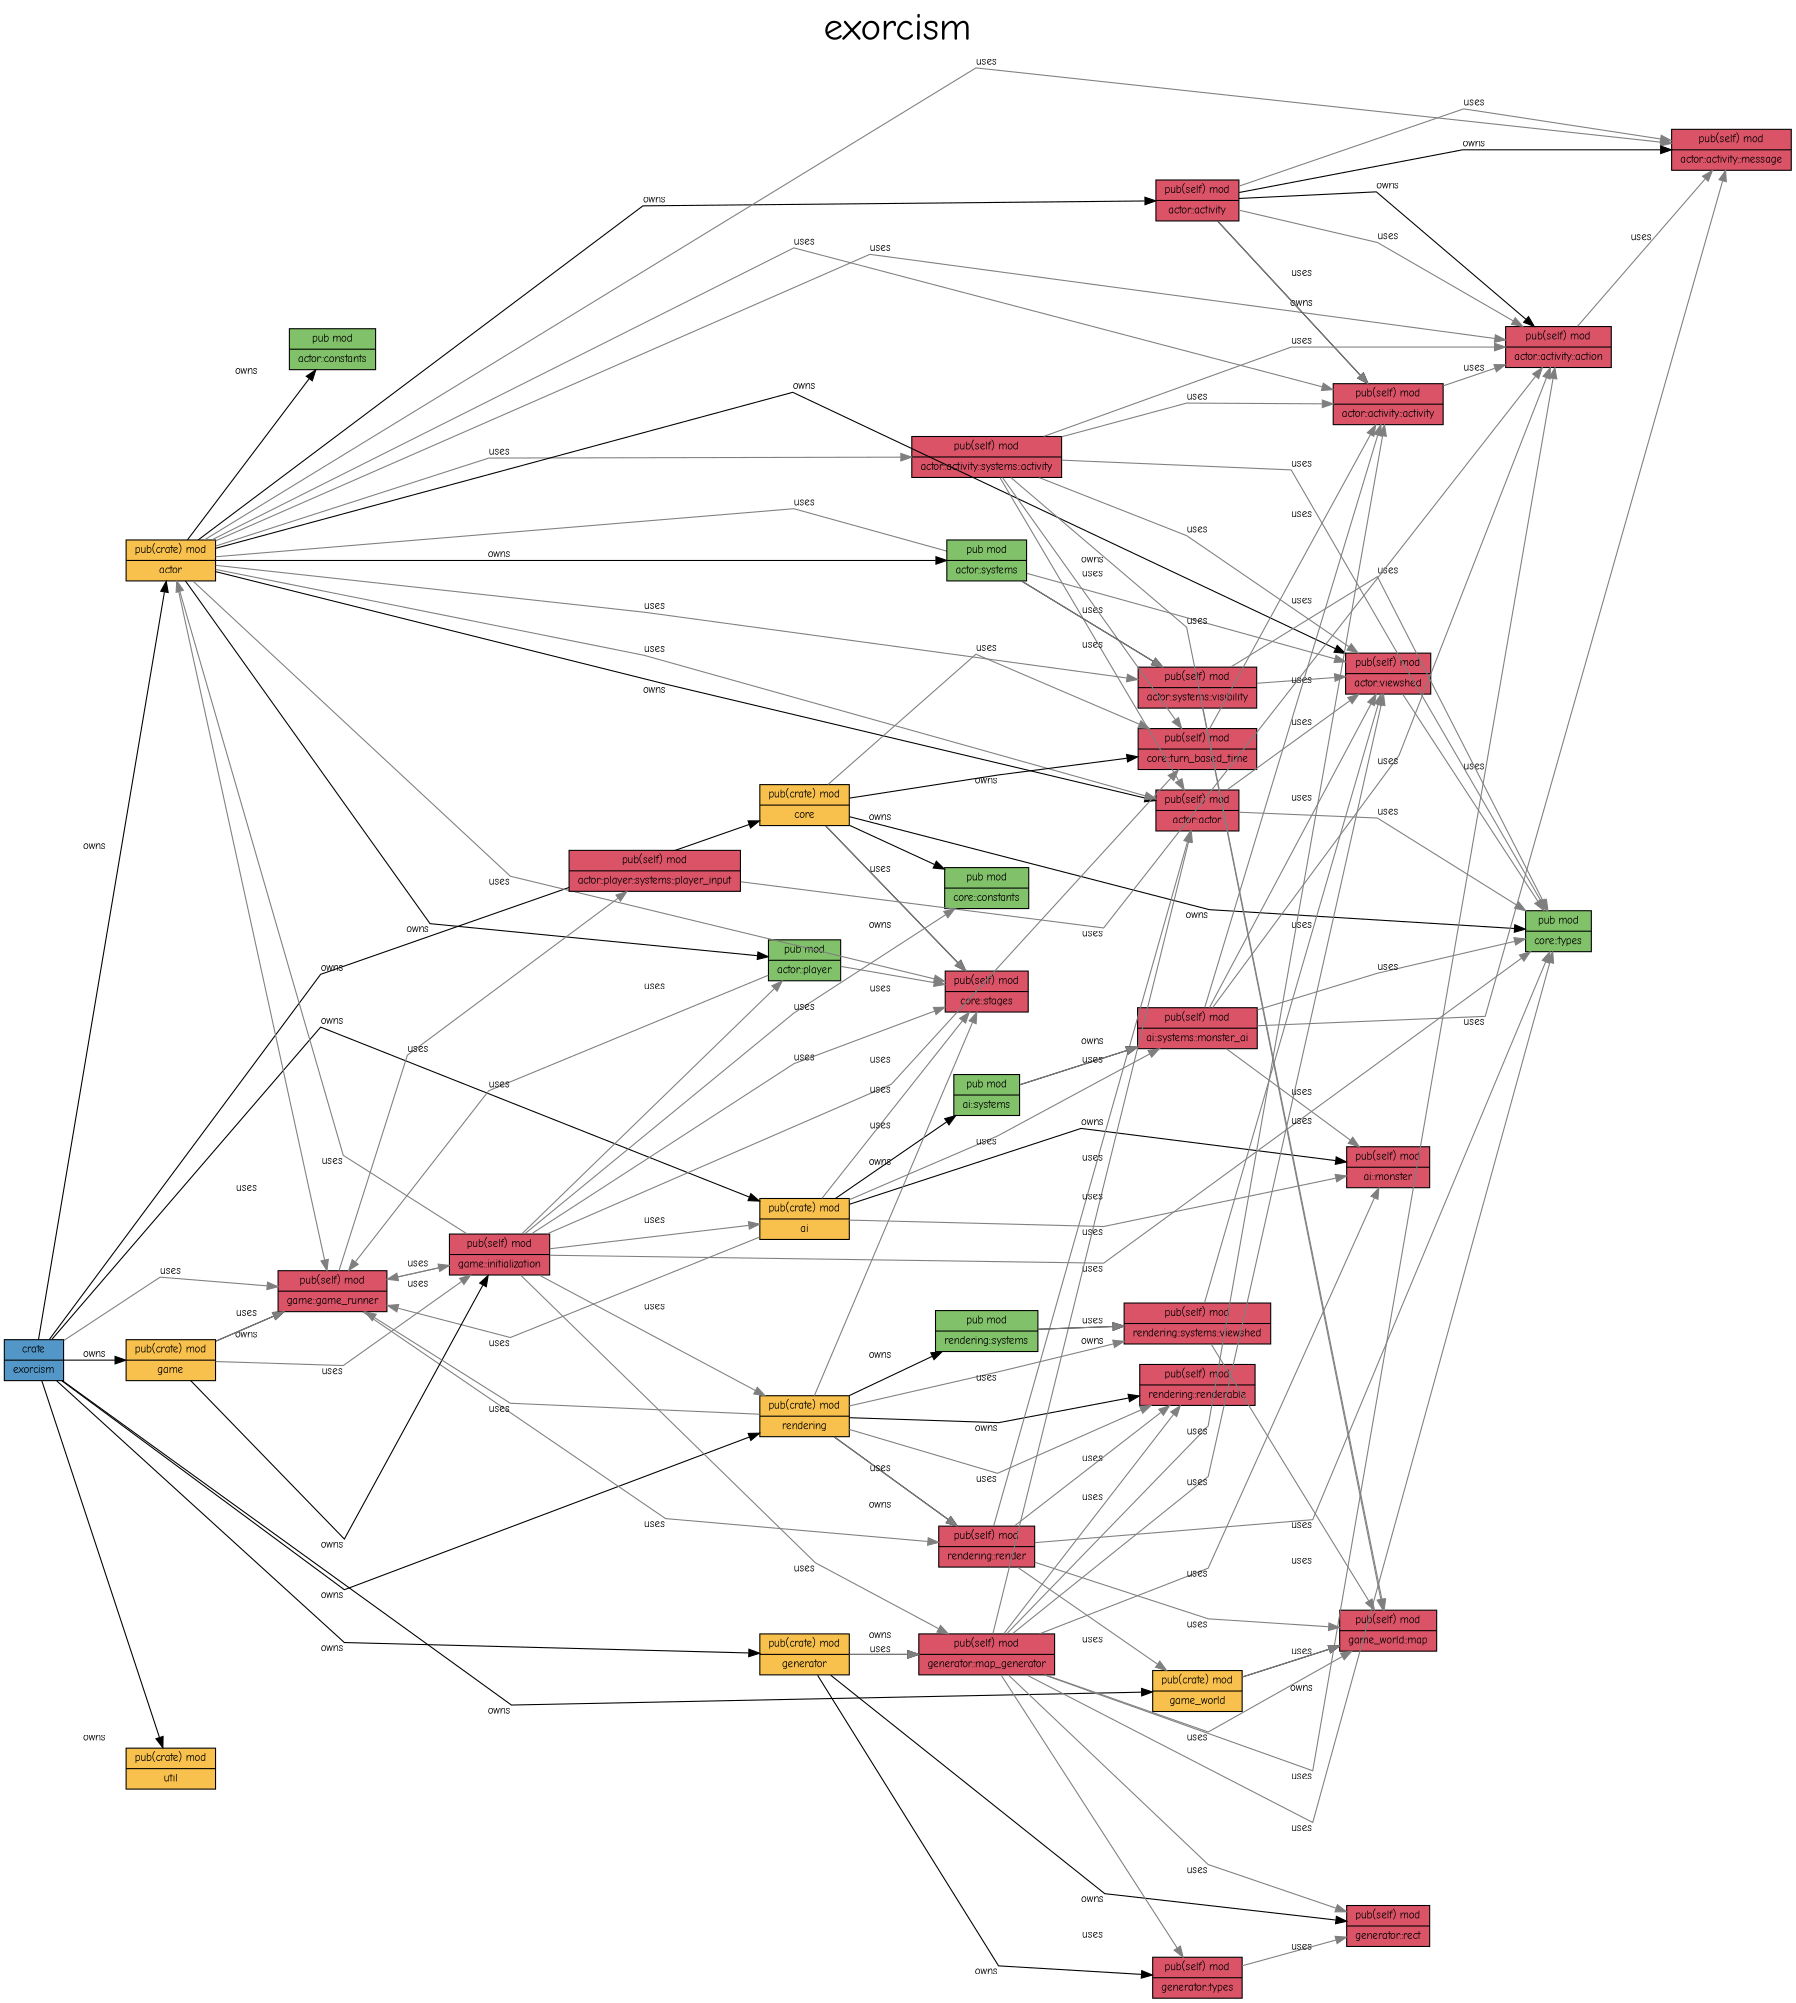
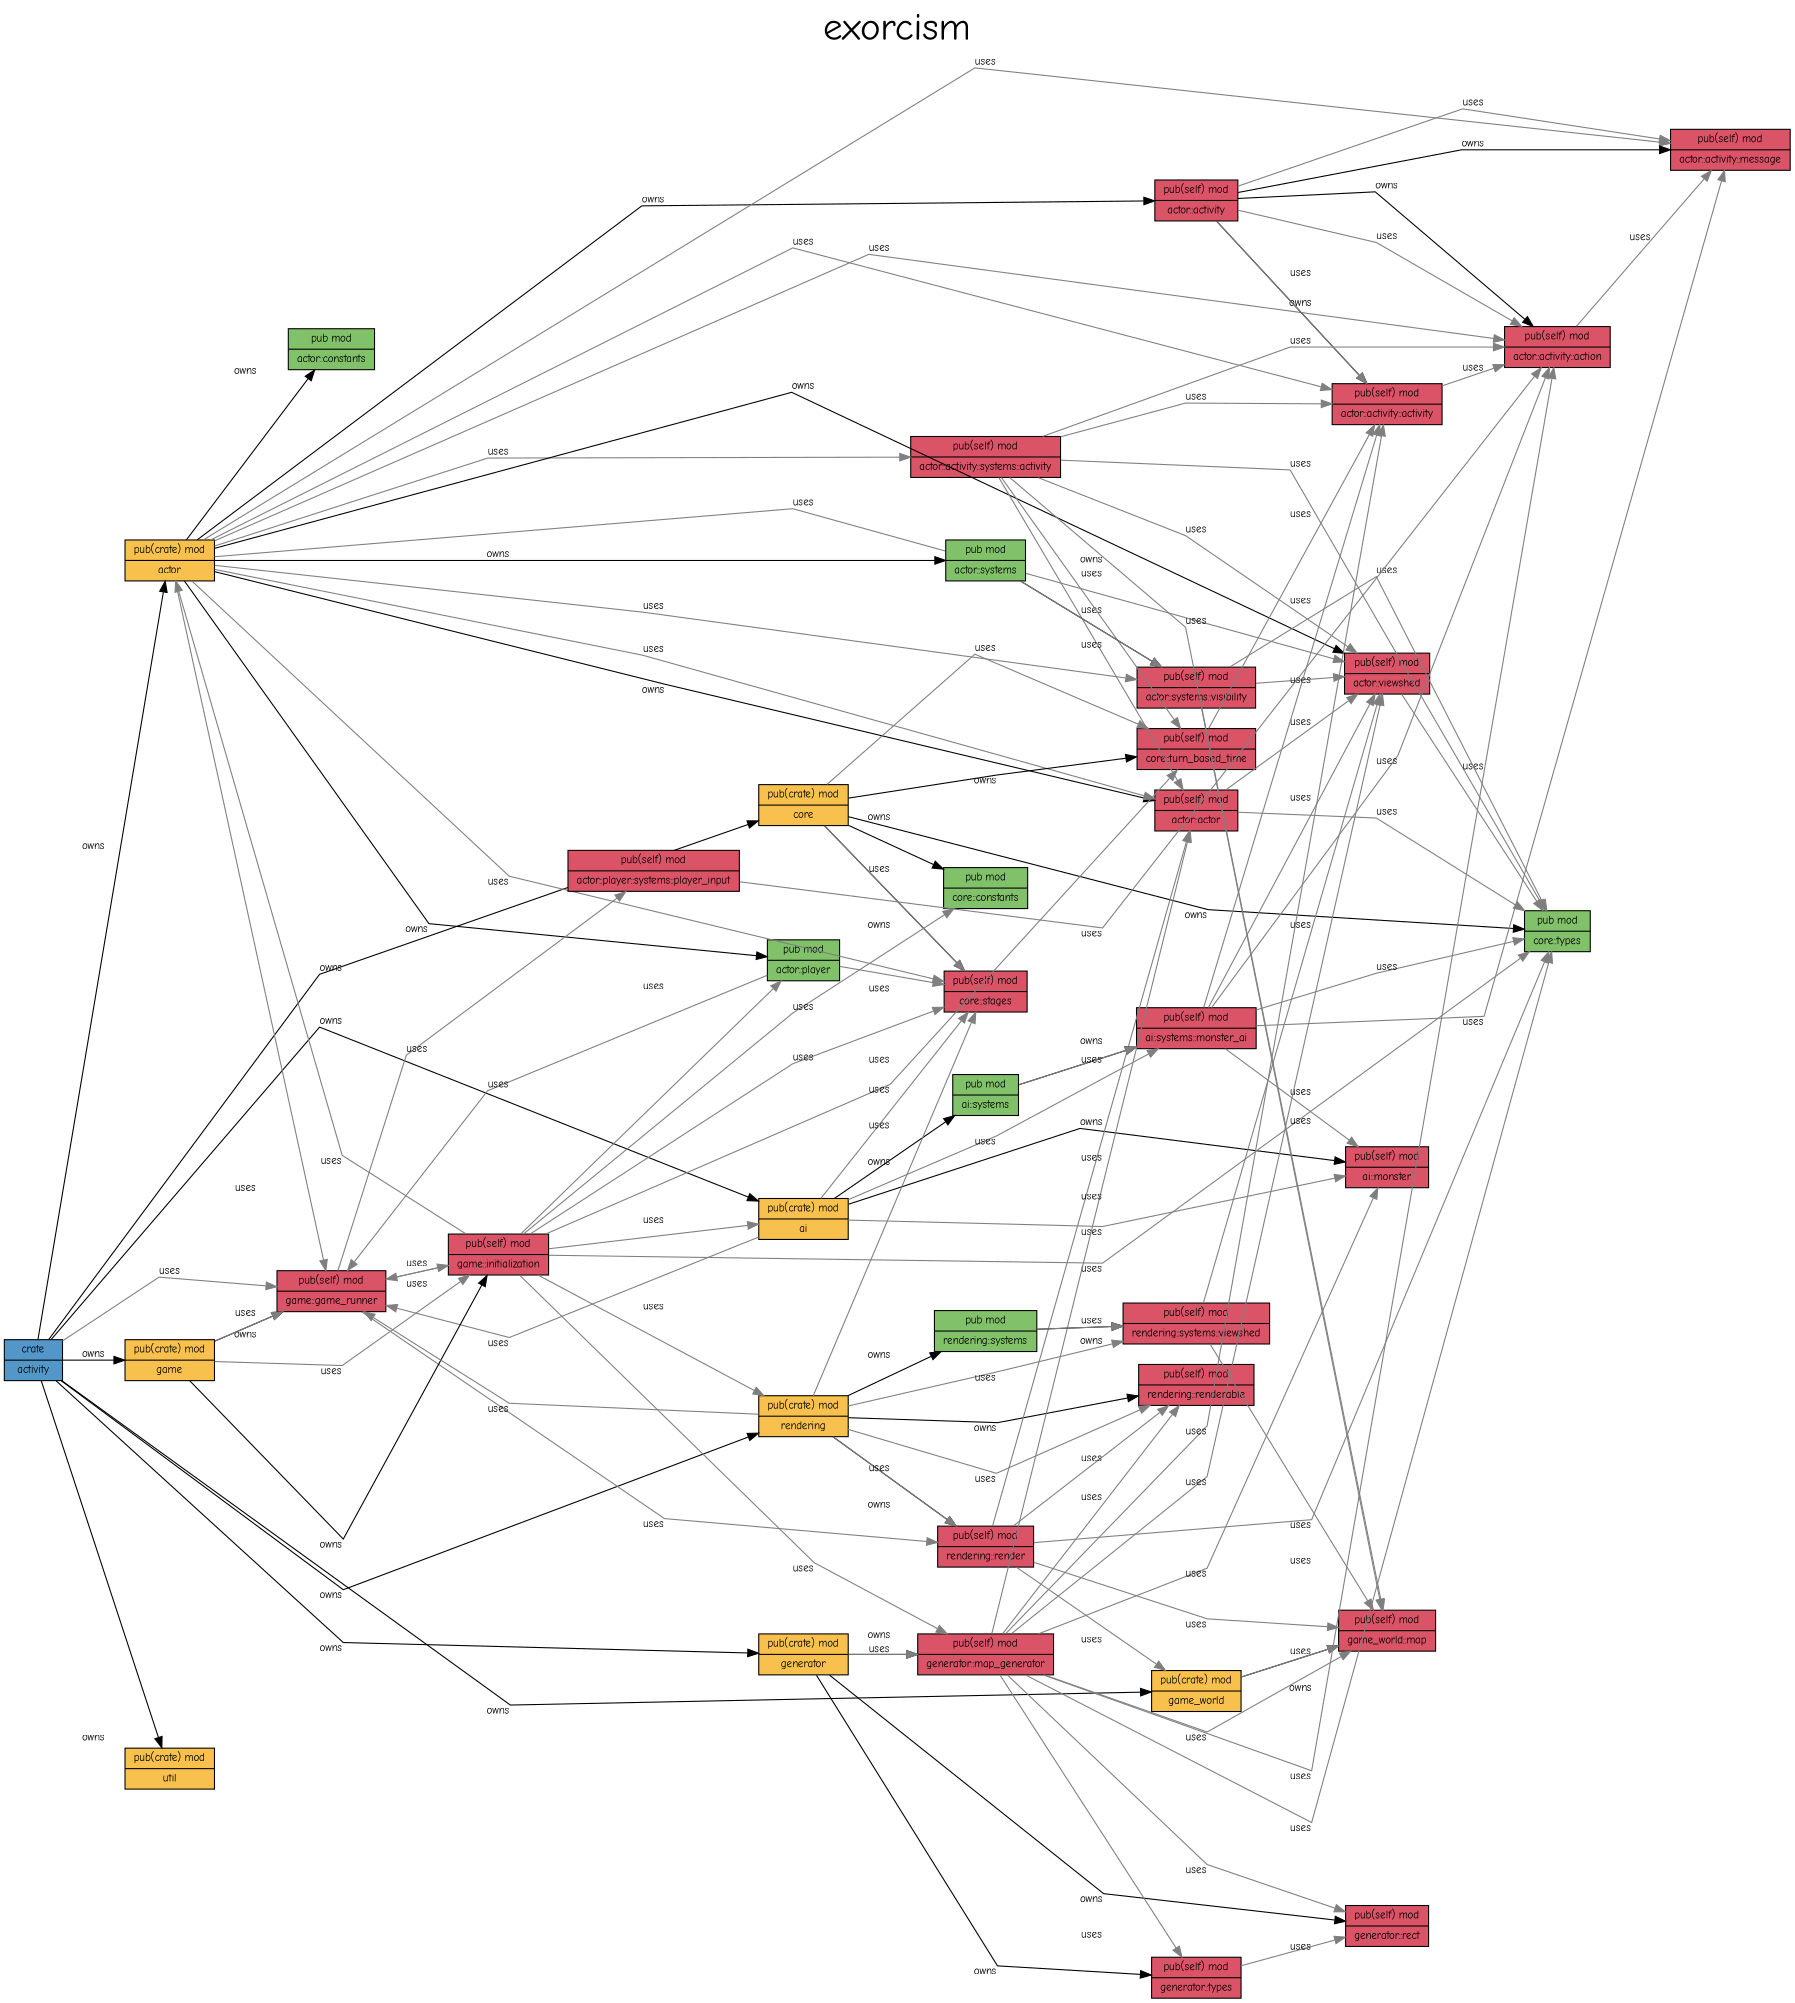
node "crate": text "exorcism" -> "activity"
